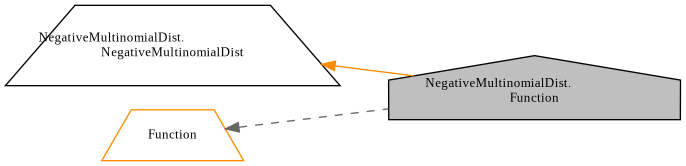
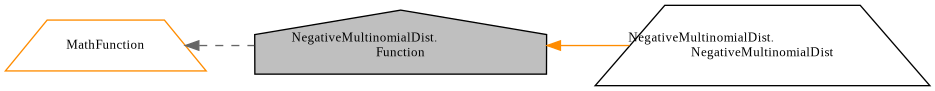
edge "NegativeMultinomialDist. Function" -> "NegativeMultinomialDist. NegativeMultinomialDist": reversed
node "Function": label "Function" -> "MathFunction"
